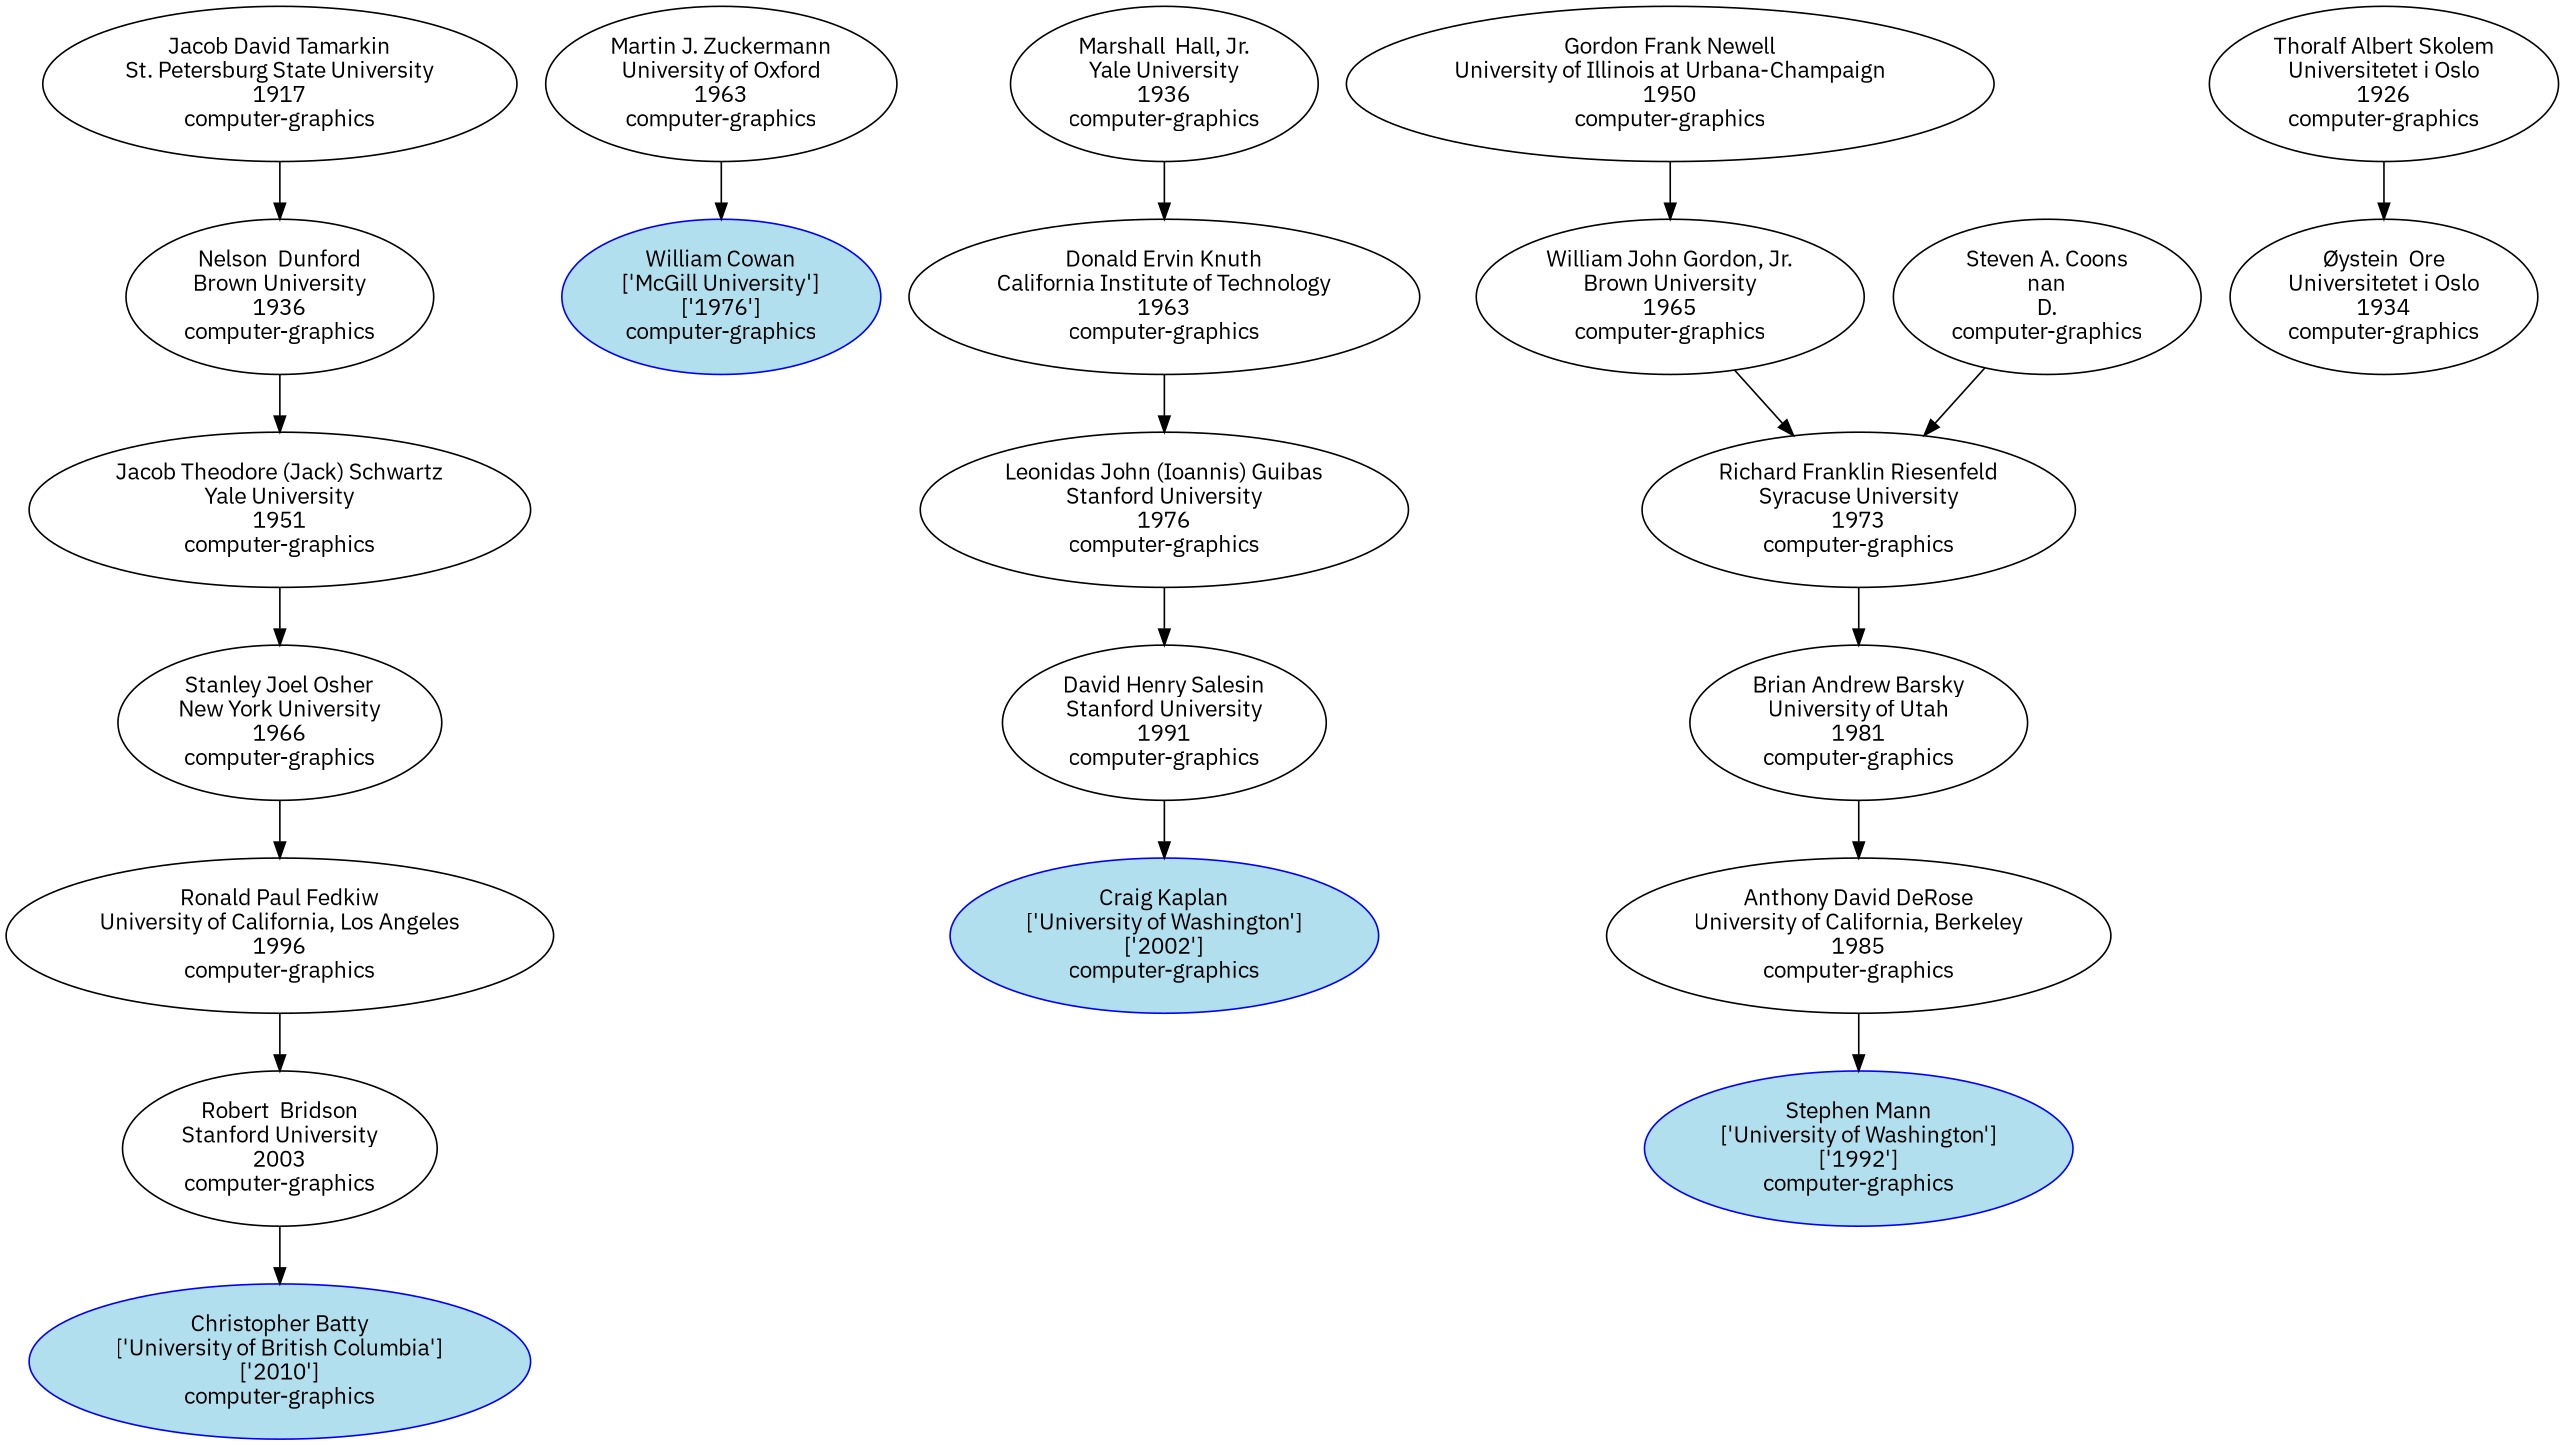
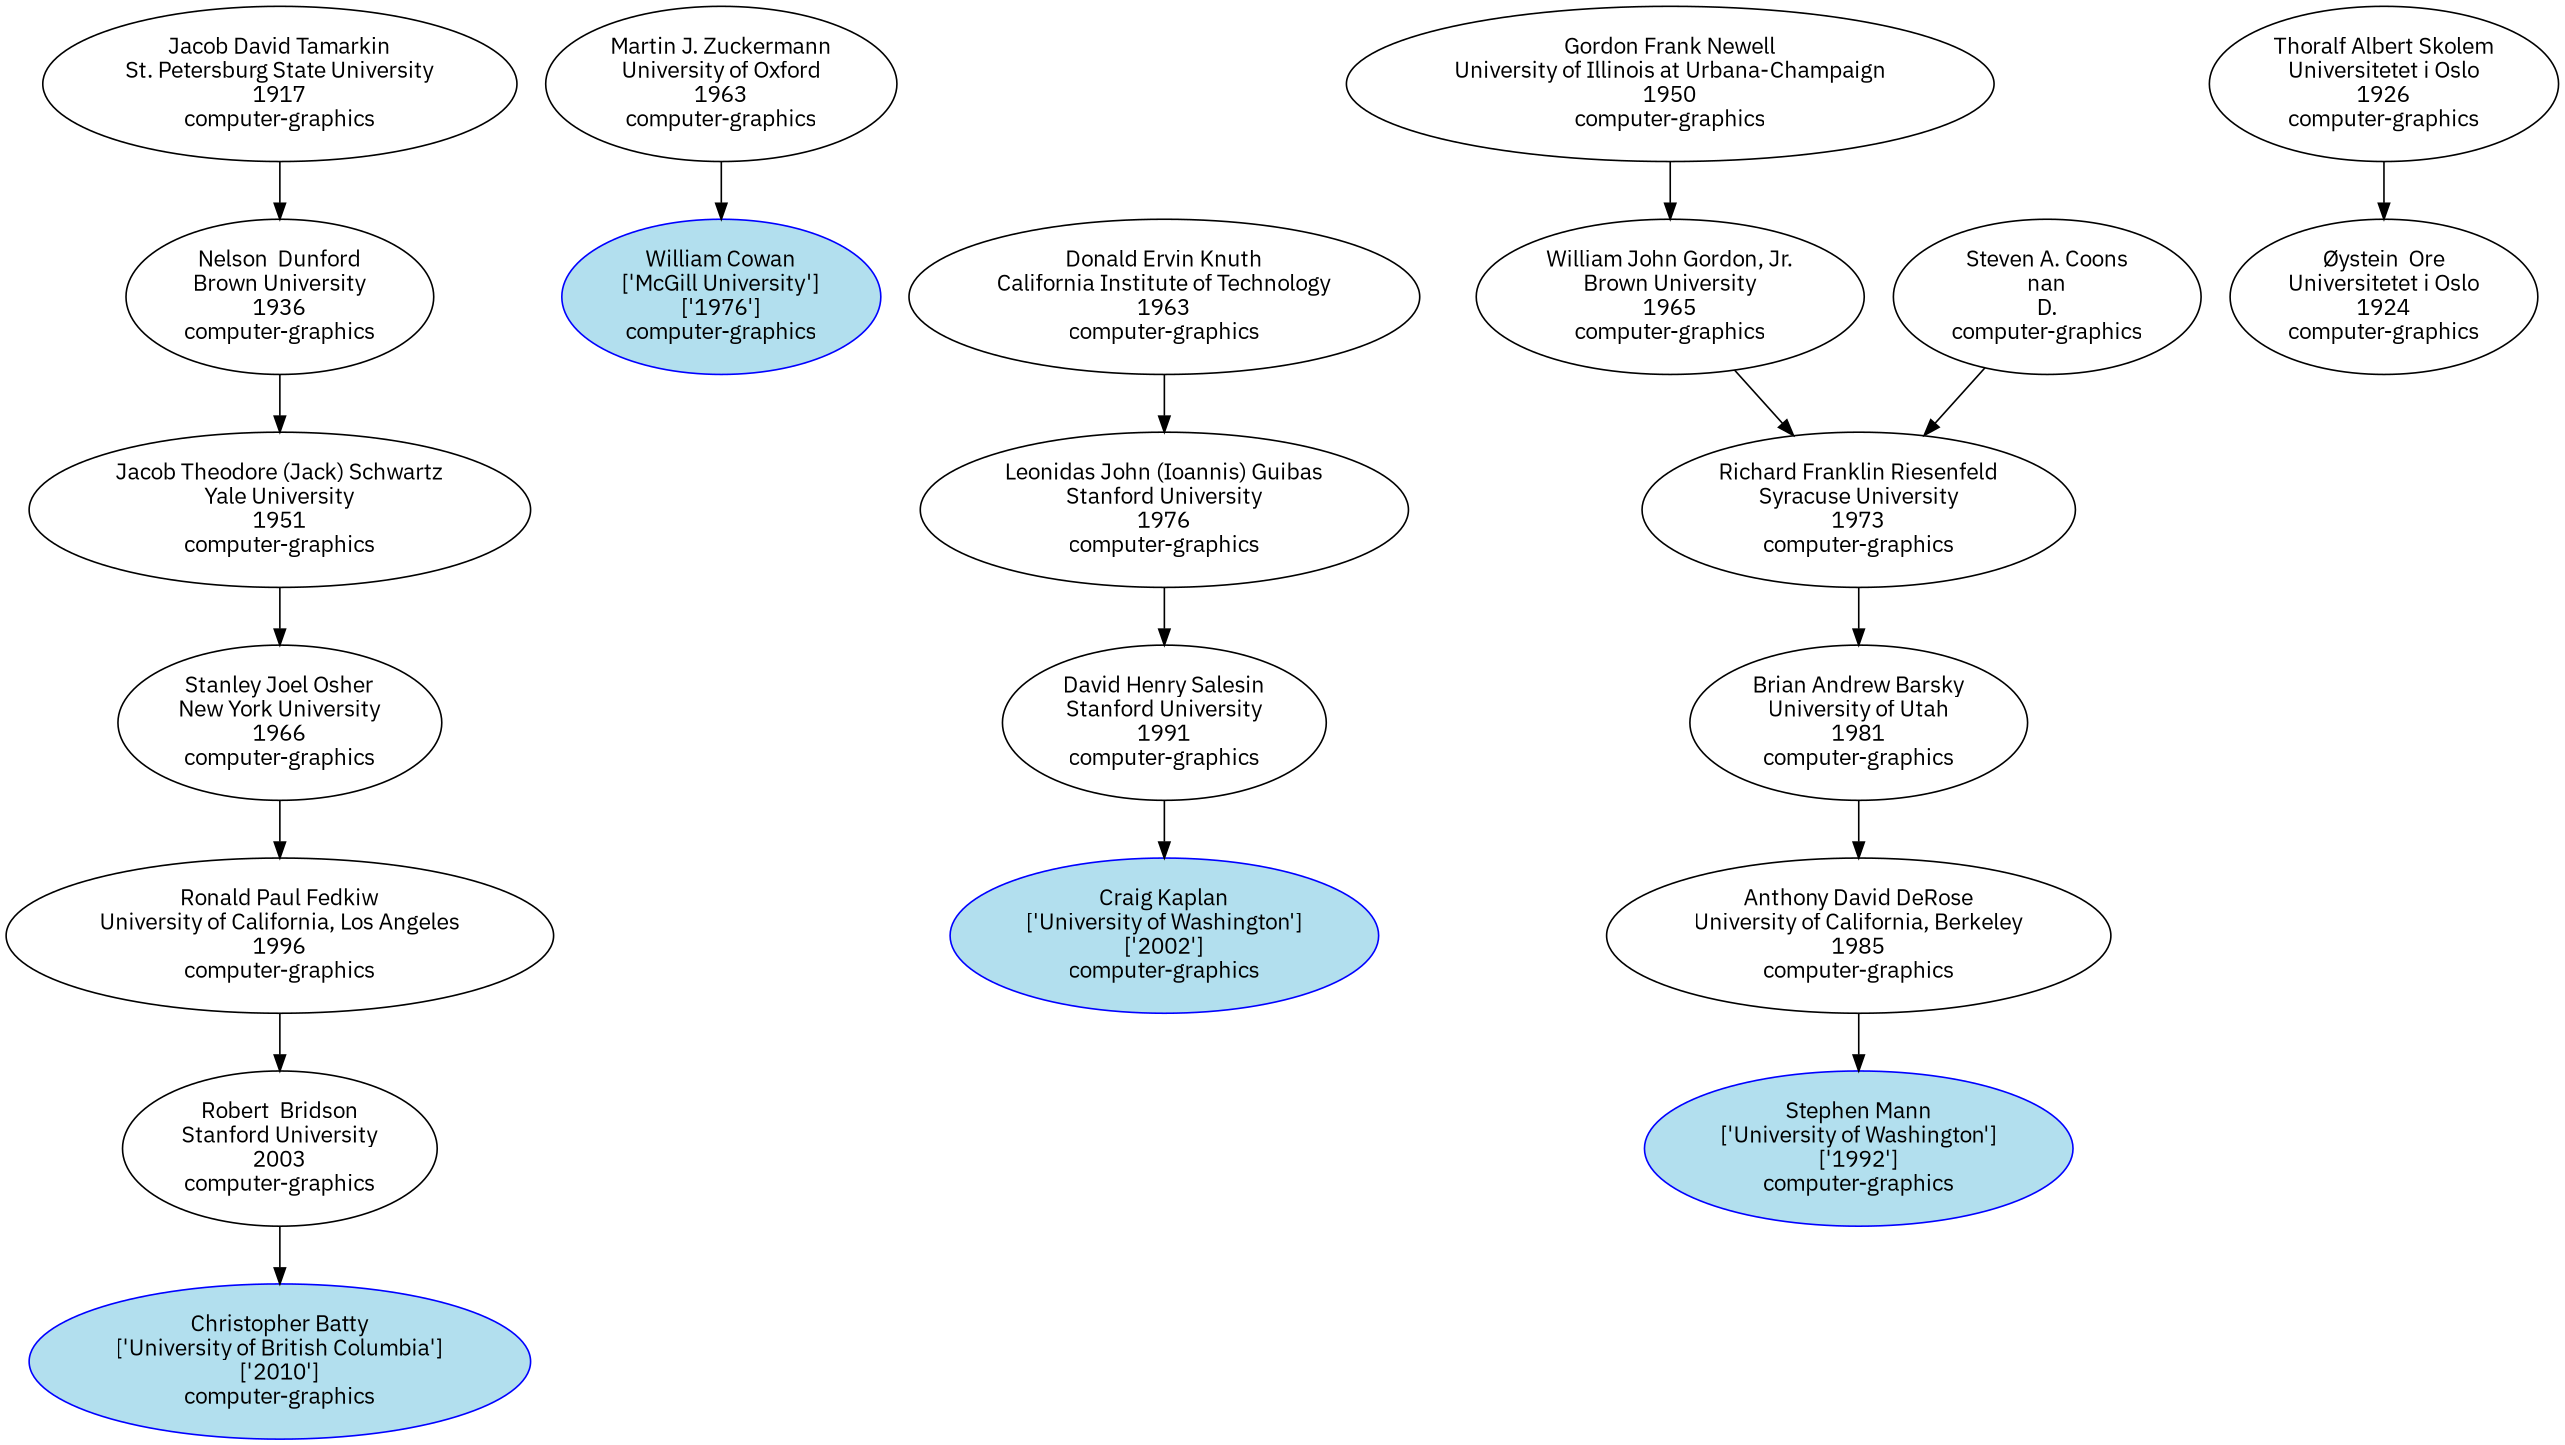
node "Marshall  Hall, Jr. Yale University 1936 computer-graphics": removed
node "Øystein  Ore Universitetet i Oslo 1934 computer-graphics": label "Øystein  Ore Universitetet i Oslo 1934 computer-graphics" -> "Øystein  Ore Universitetet i Oslo 1924 computer-graphics"
